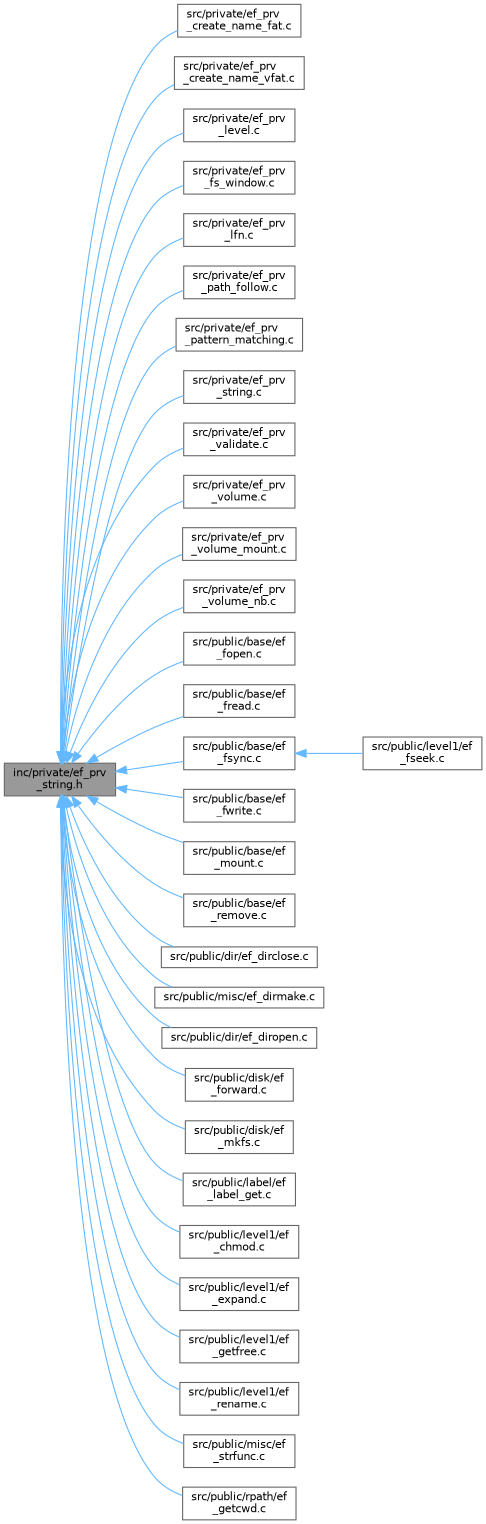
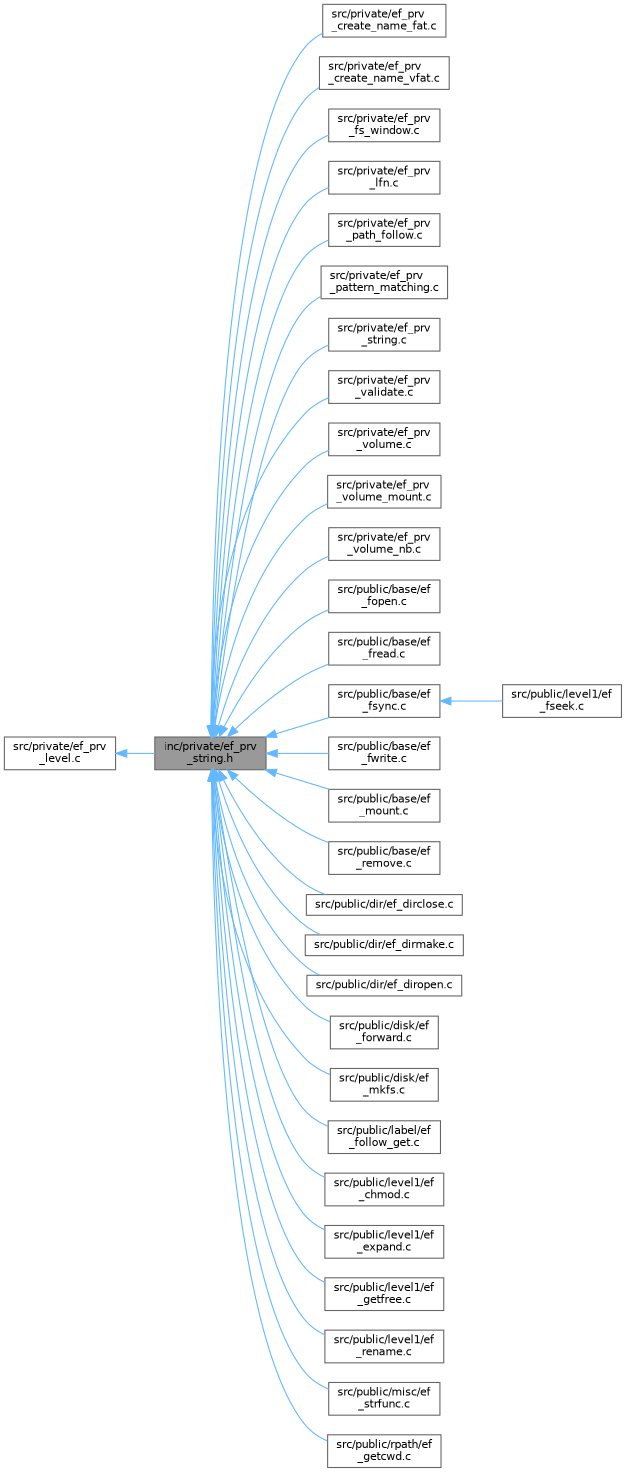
edge "src/private/ef_prv _level.c" -> "inc/private/ef_prv _string.h": reversed
node "src/public/misc/ef_dirmake.c": label "src/public/misc/ef_dirmake.c" -> "src/public/dir/ef_dirmake.c"
node "src/public/label/ef _label_get.c": label "src/public/label/ef _label_get.c" -> "src/public/label/ef _follow_get.c"
